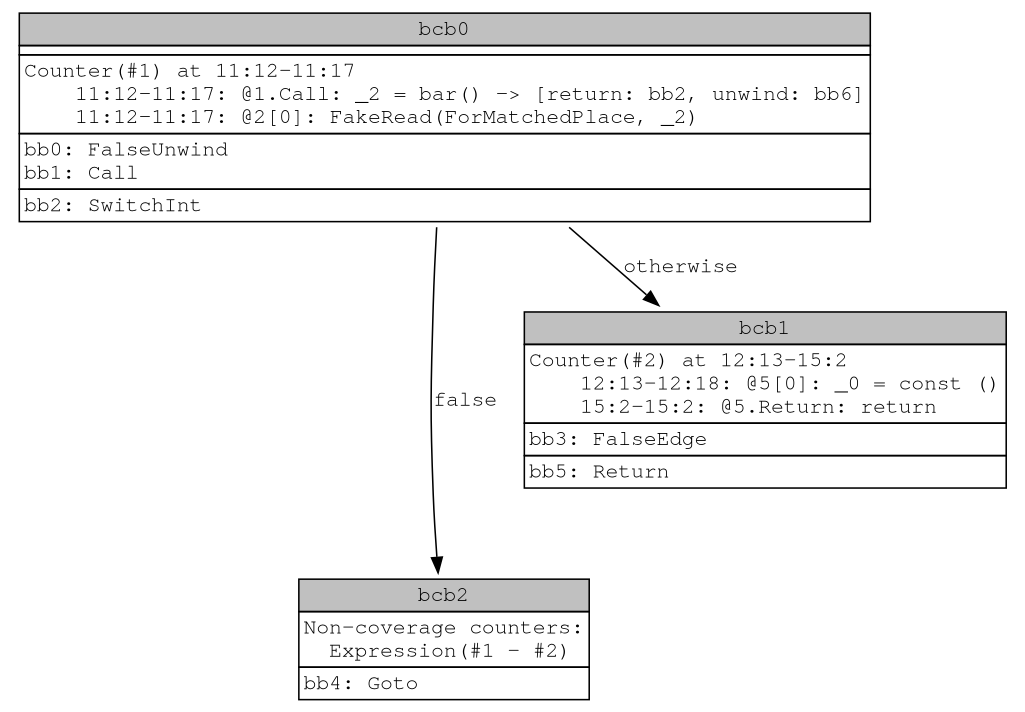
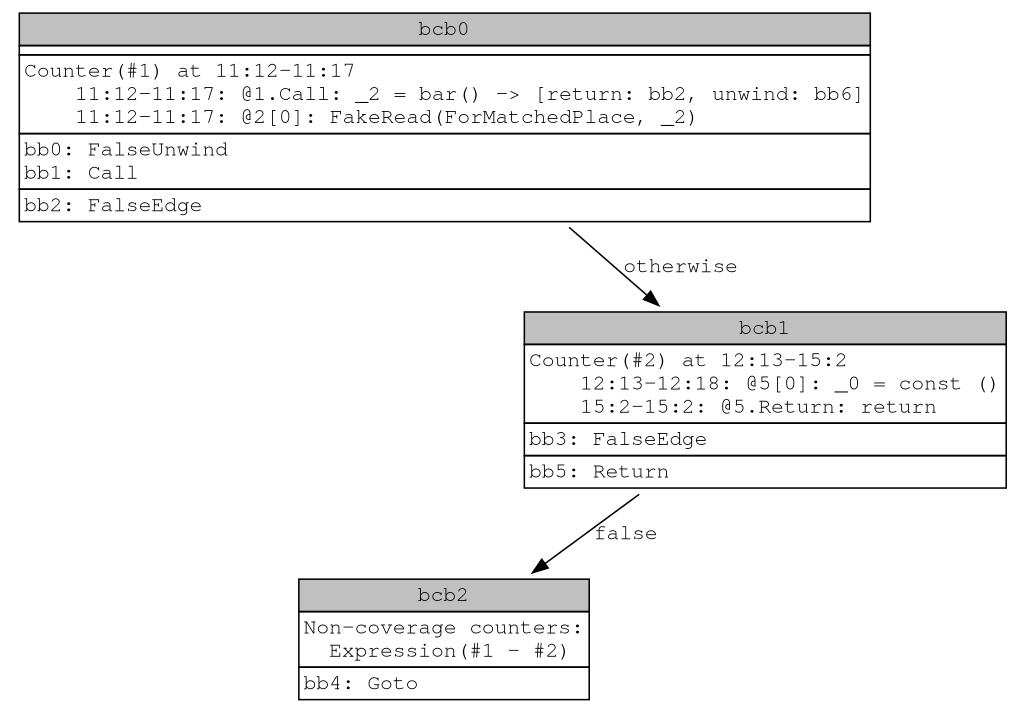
node "bcb0": text "bb2: SwitchInt" -> "bb2: FalseEdge"
edge "bcb0" -> "bcb2": now "bcb1" -> "bcb2"
